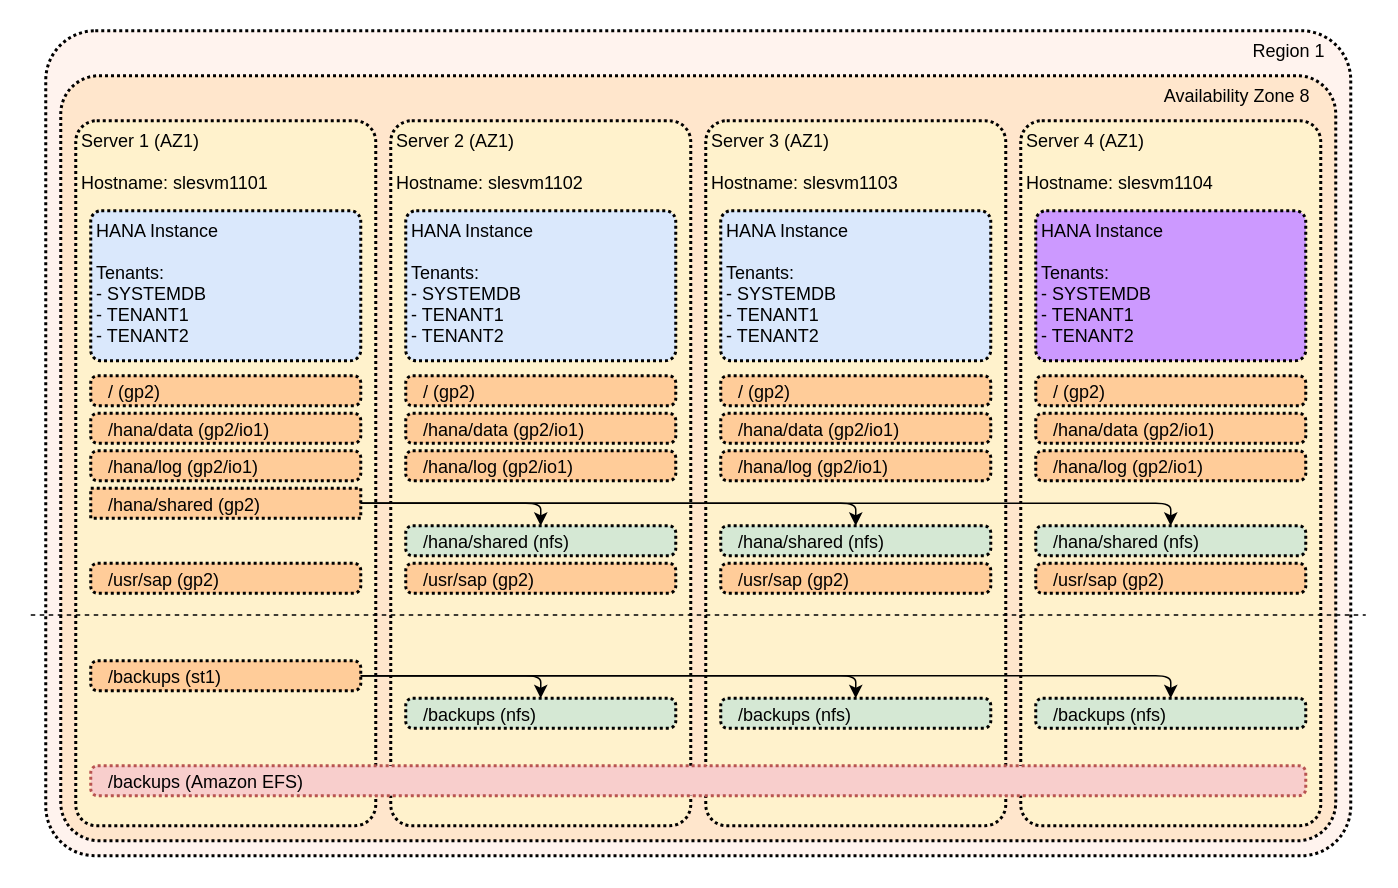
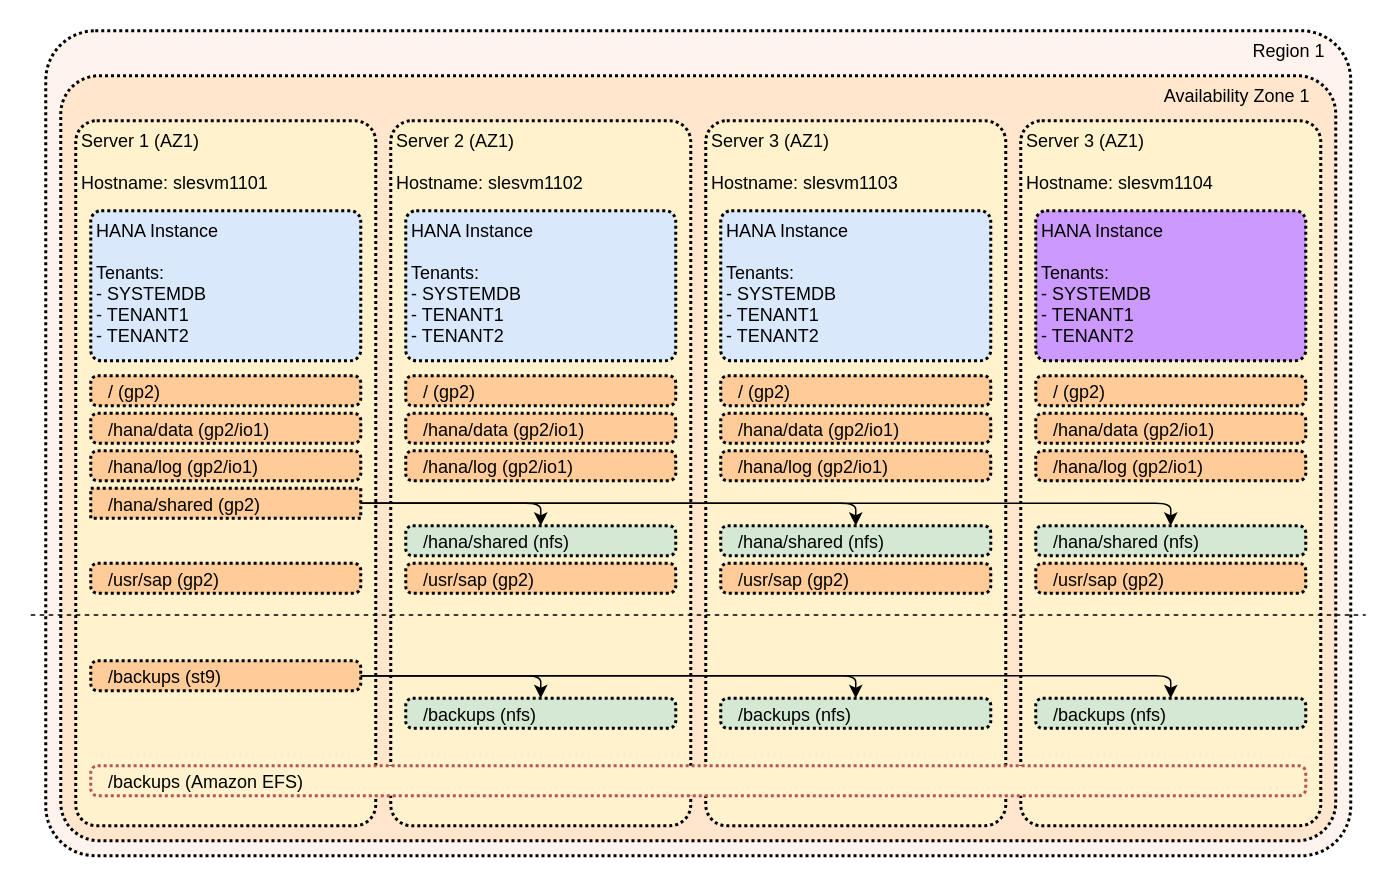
node "Availability Zone 8": label "Availability Zone 8" -> "Availability Zone 1"
node "Server 4 (AZ1) Hostname: slesvm1104": label "Server 4 (AZ1) Hostname: slesvm1104" -> "Server 3 (AZ1) Hostname: slesvm1104"
node "/backups (st1)": label "/backups (st1)" -> "/backups (st9)"
node "/backups (Amazon EFS)": fillcolor #f8cecc -> #fff2cc
